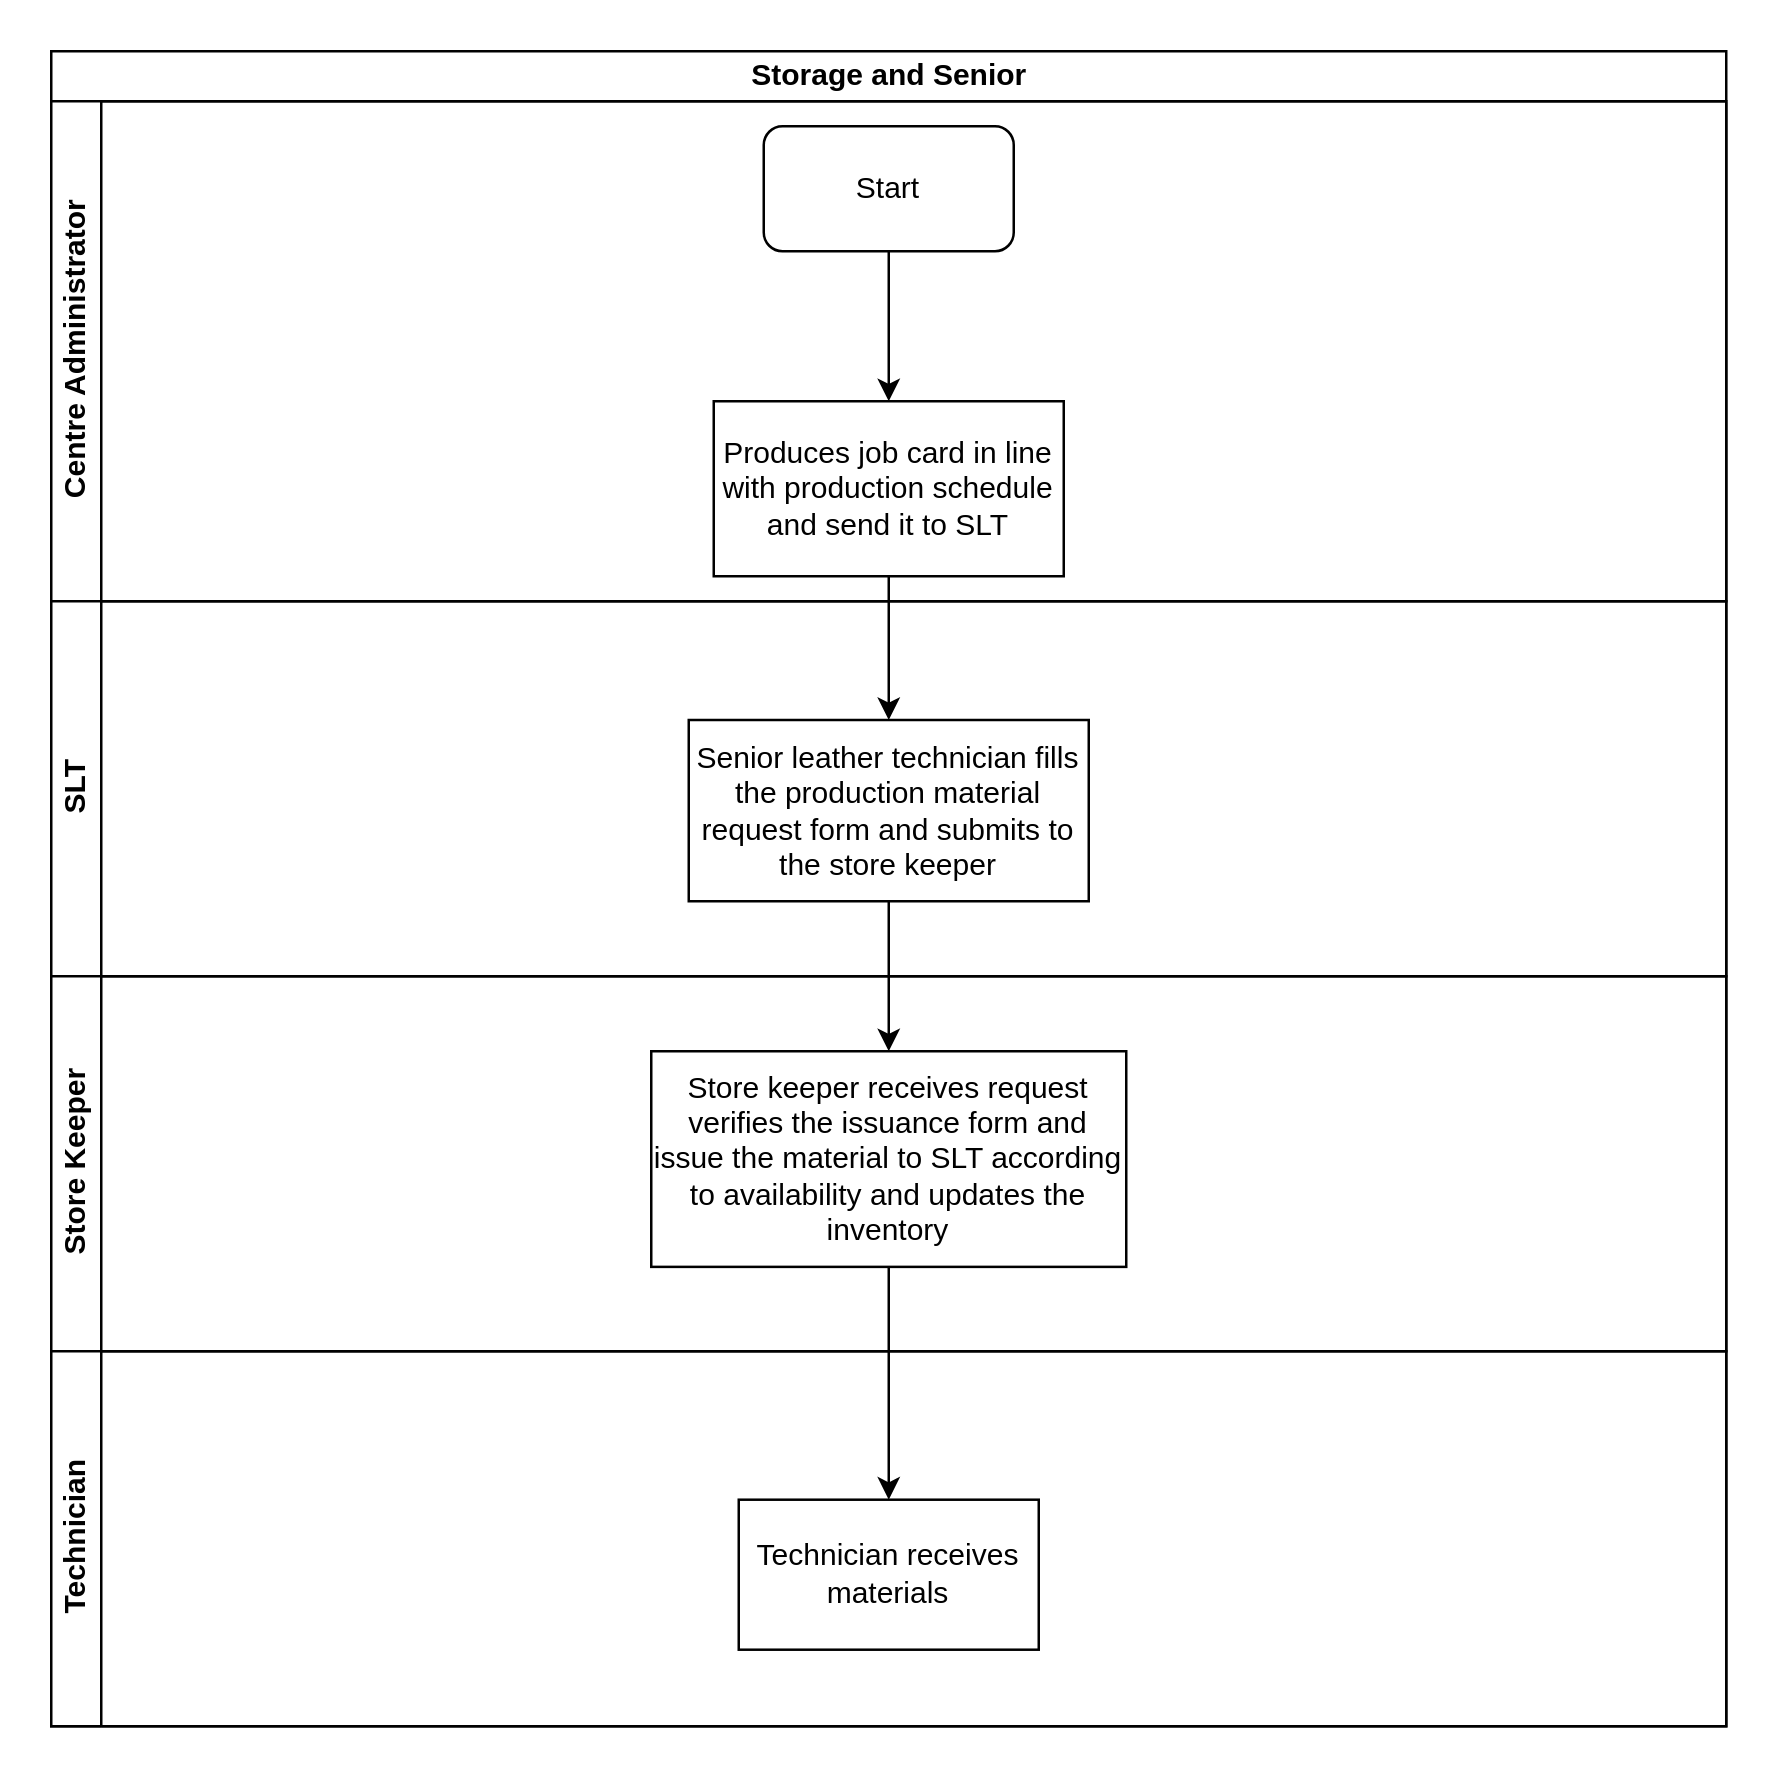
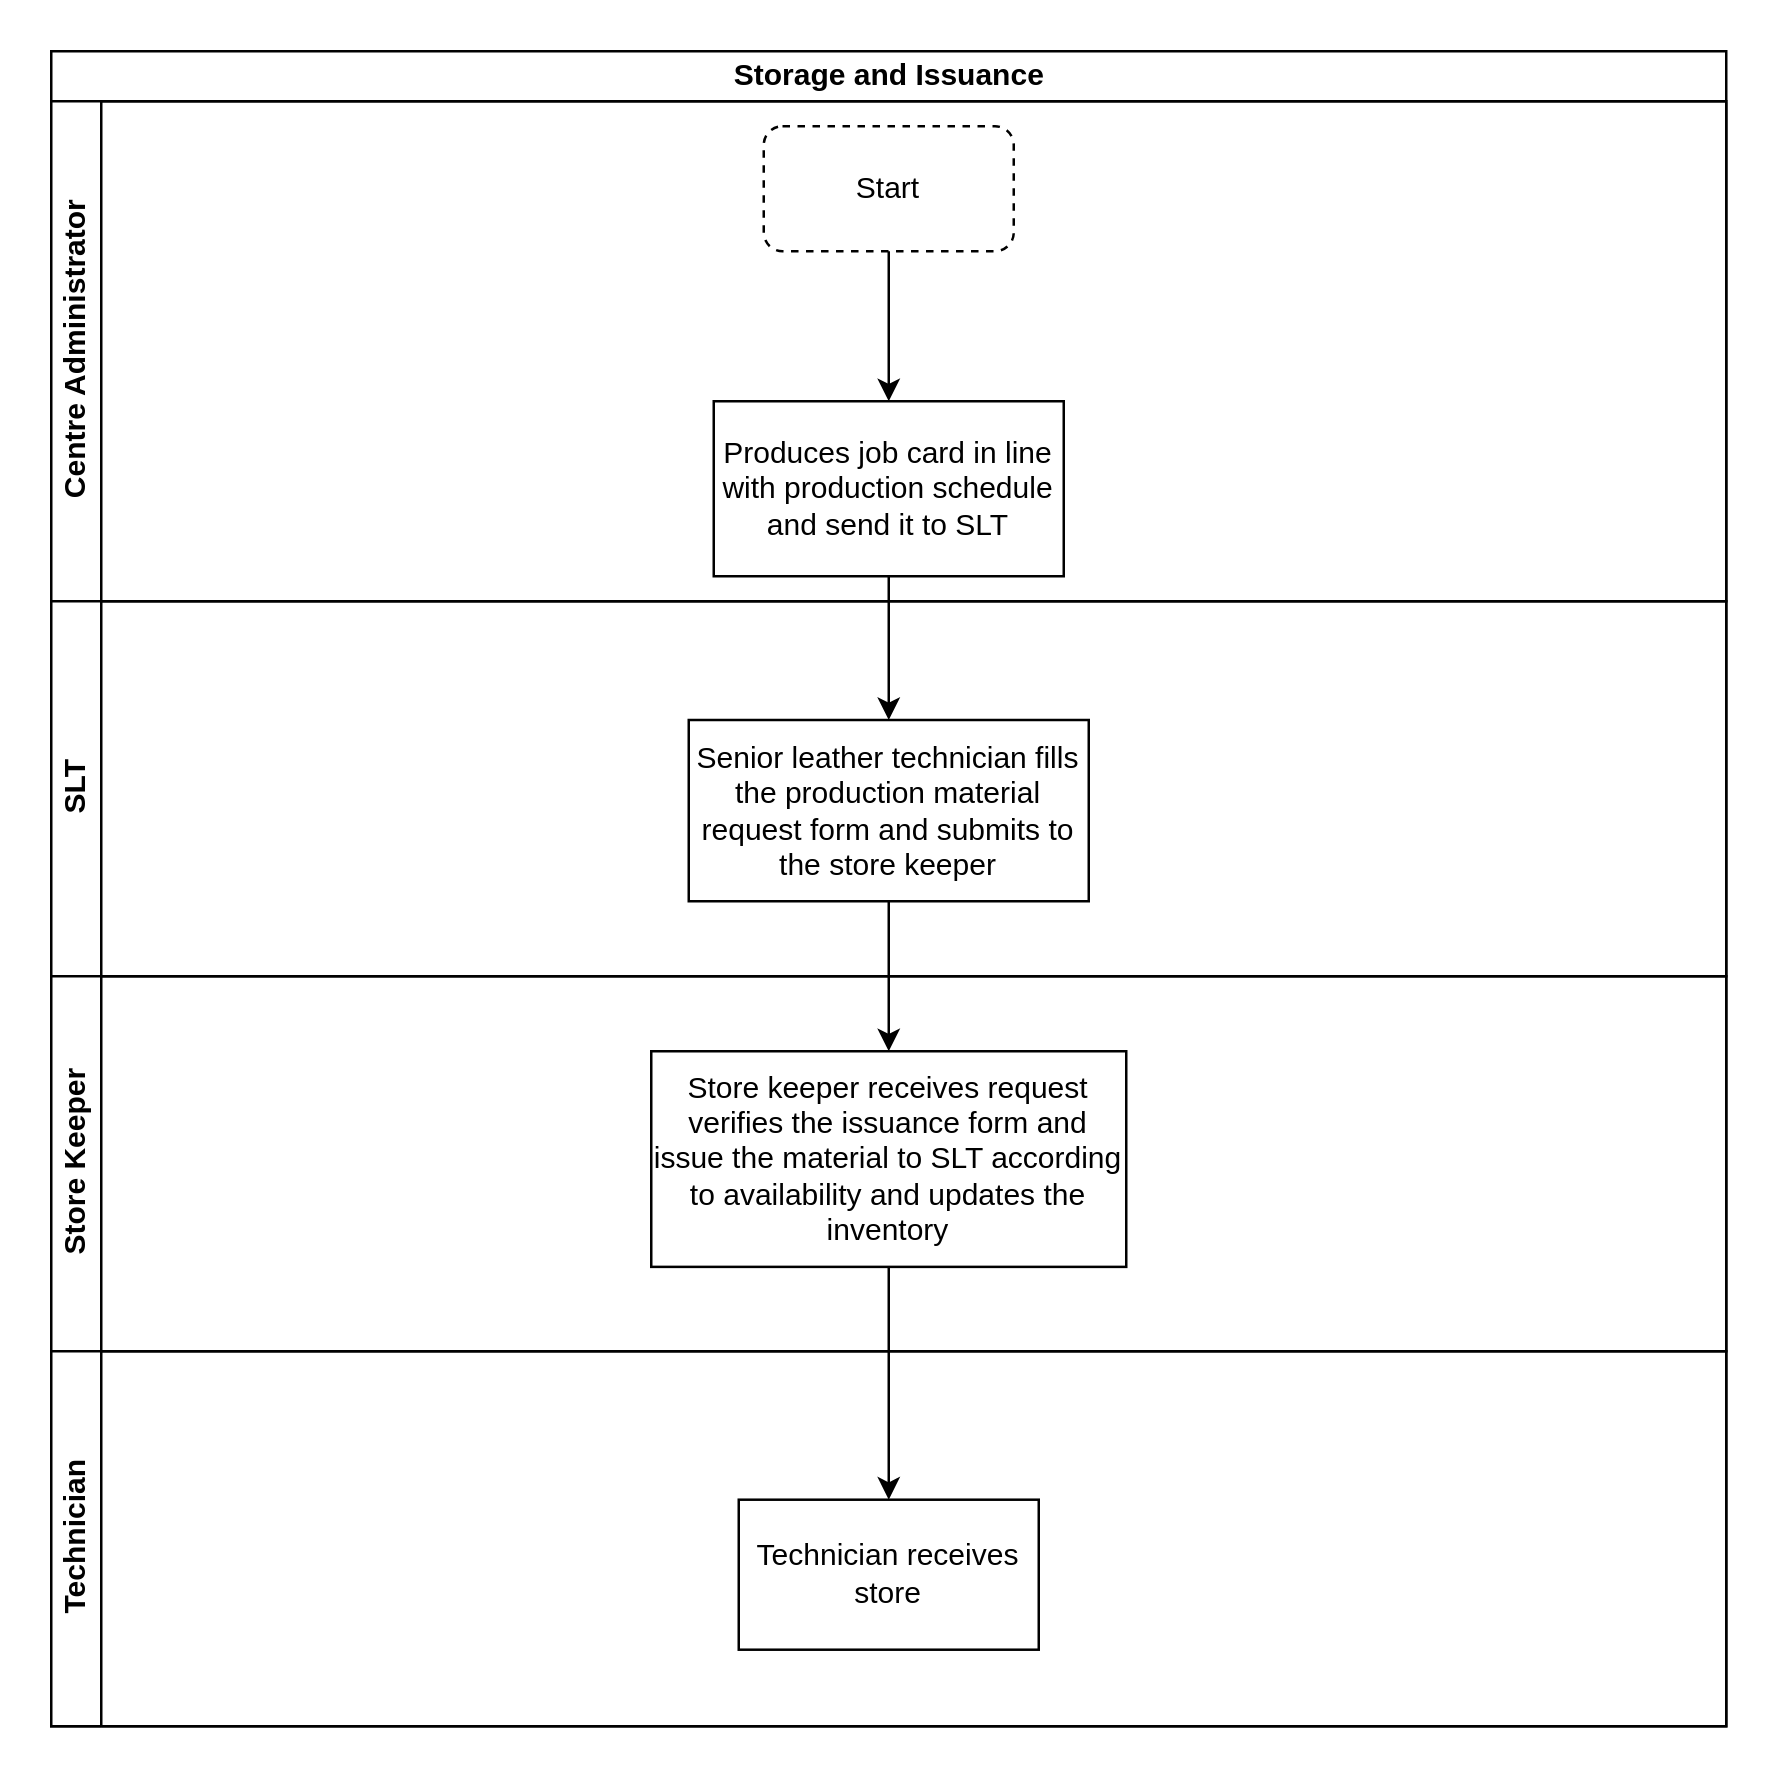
node "Storage and Senior": label "Storage and Senior" -> "Storage and Issuance"
node "Start": style solid -> dashed
node "Technician receives materials": label "Technician receives materials" -> "Technician receives store"
